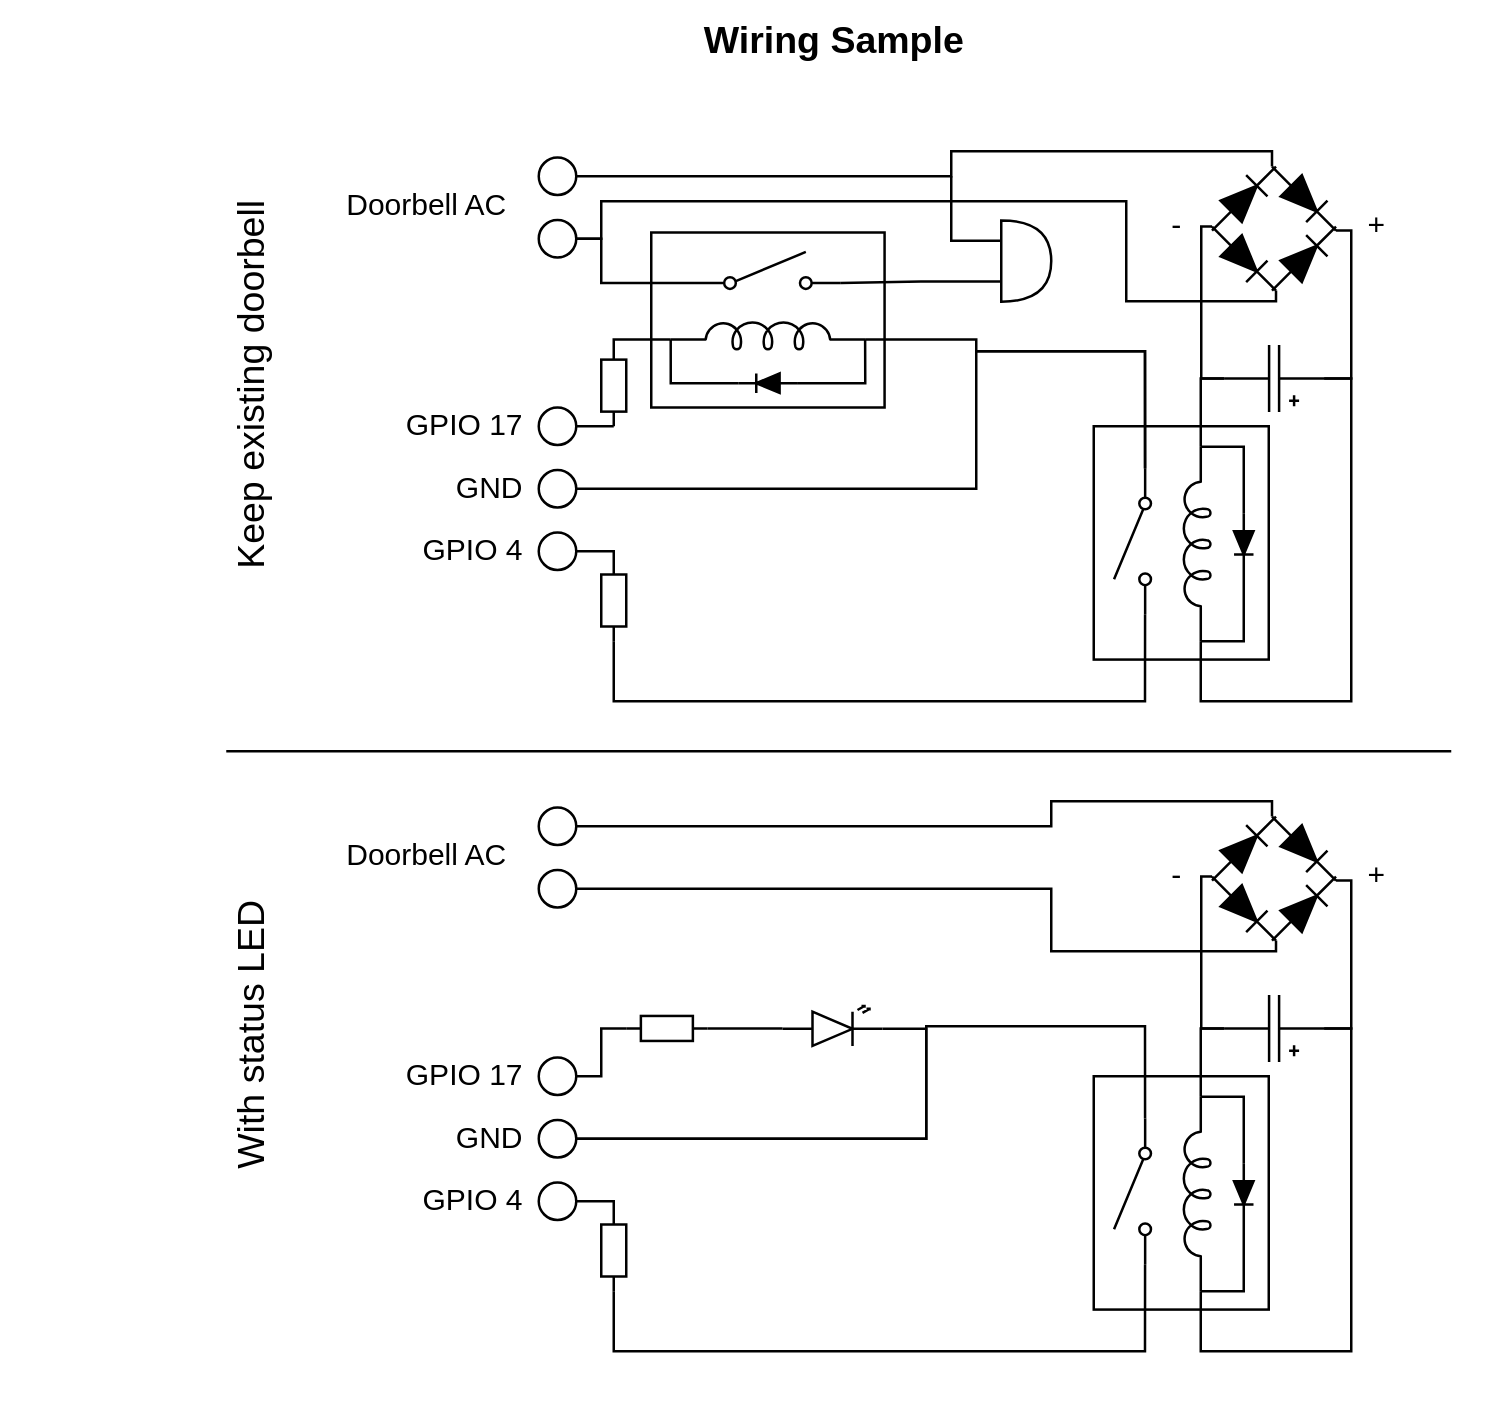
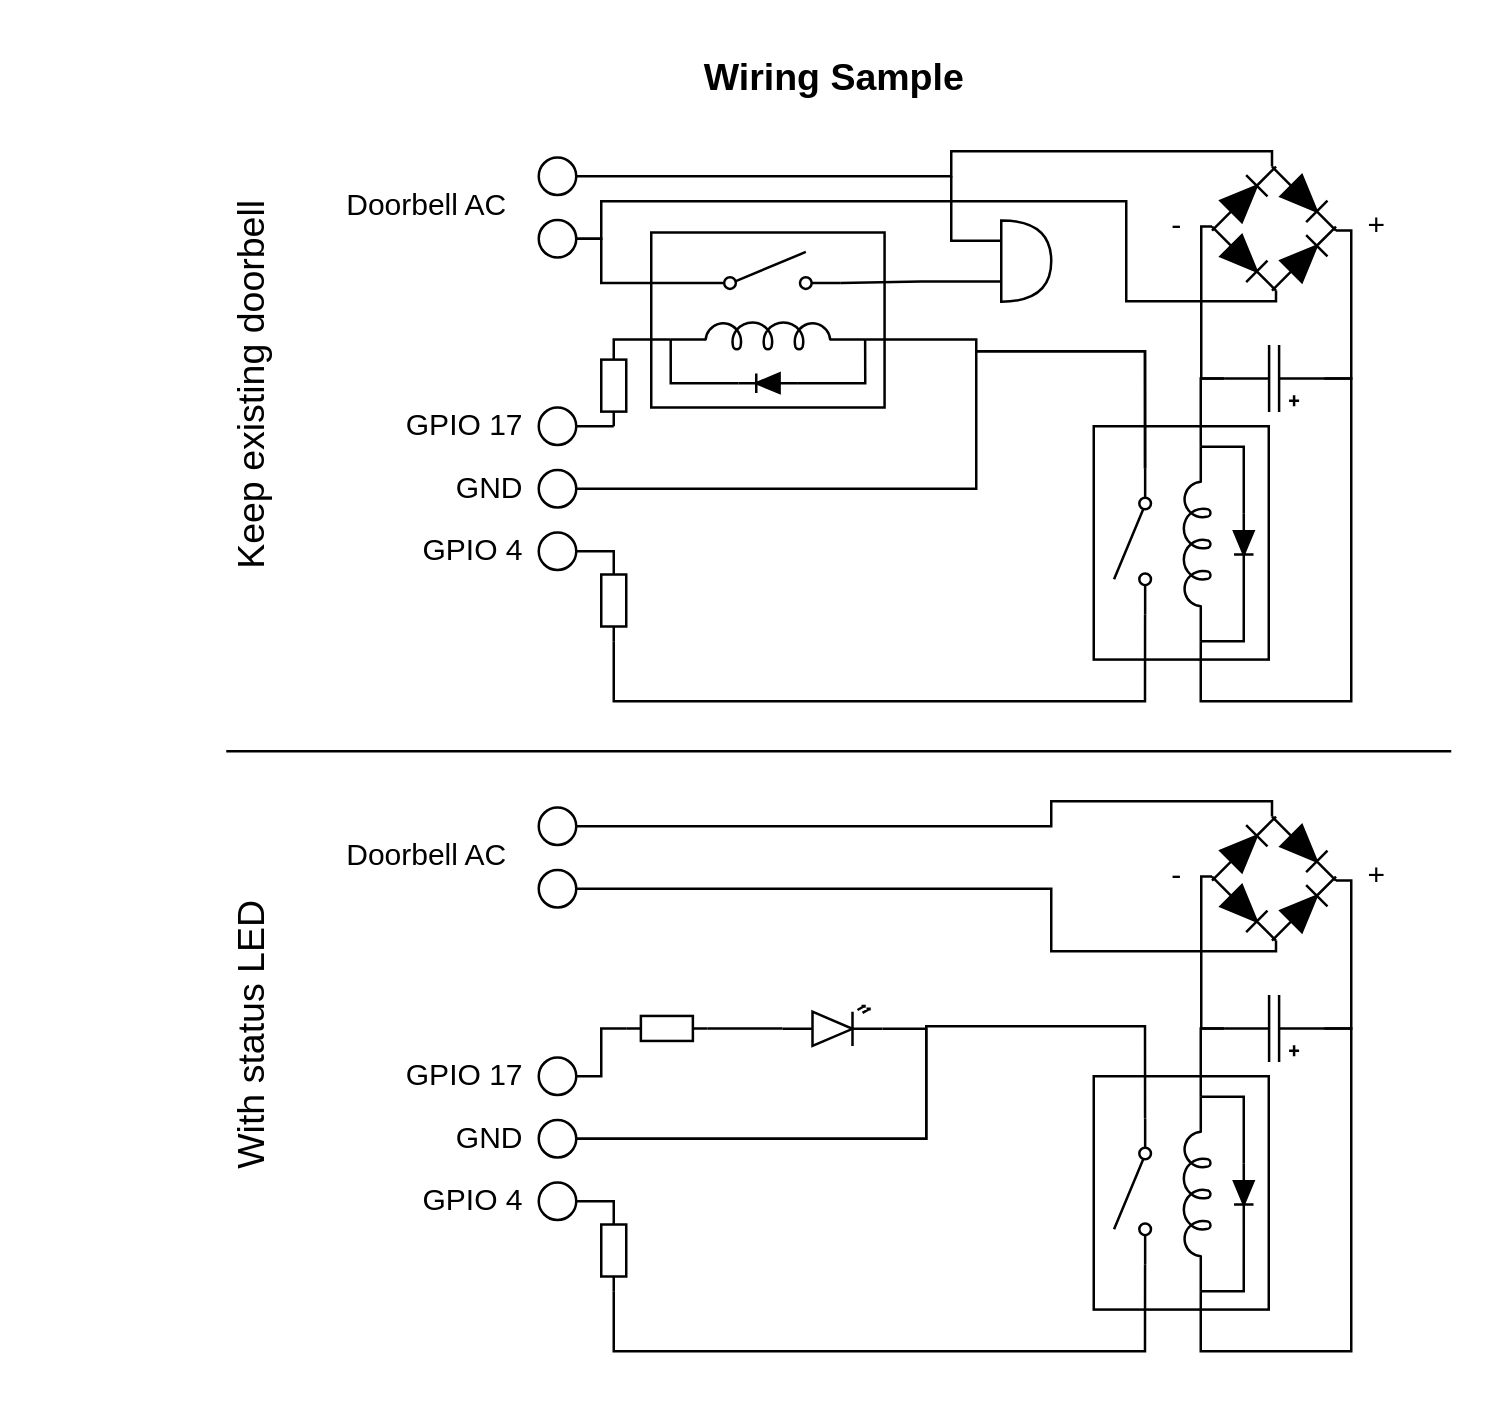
node "Wiring Sample": moved (833, 39) -> (833, 76)
